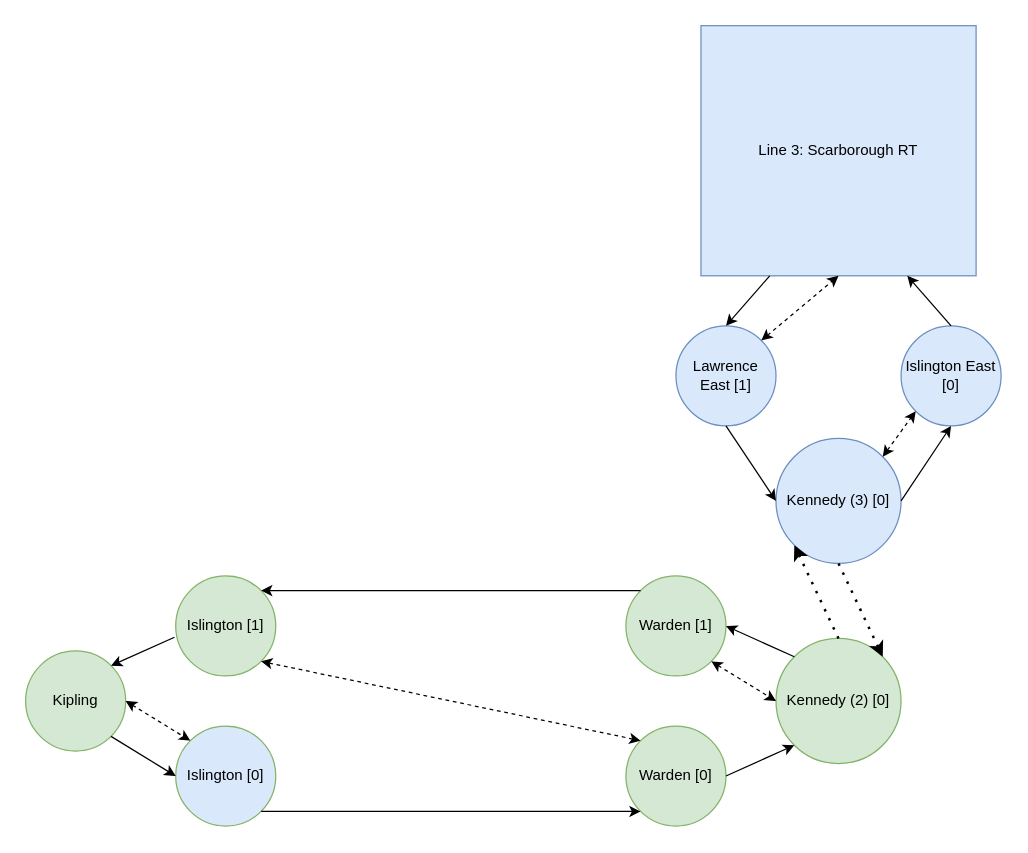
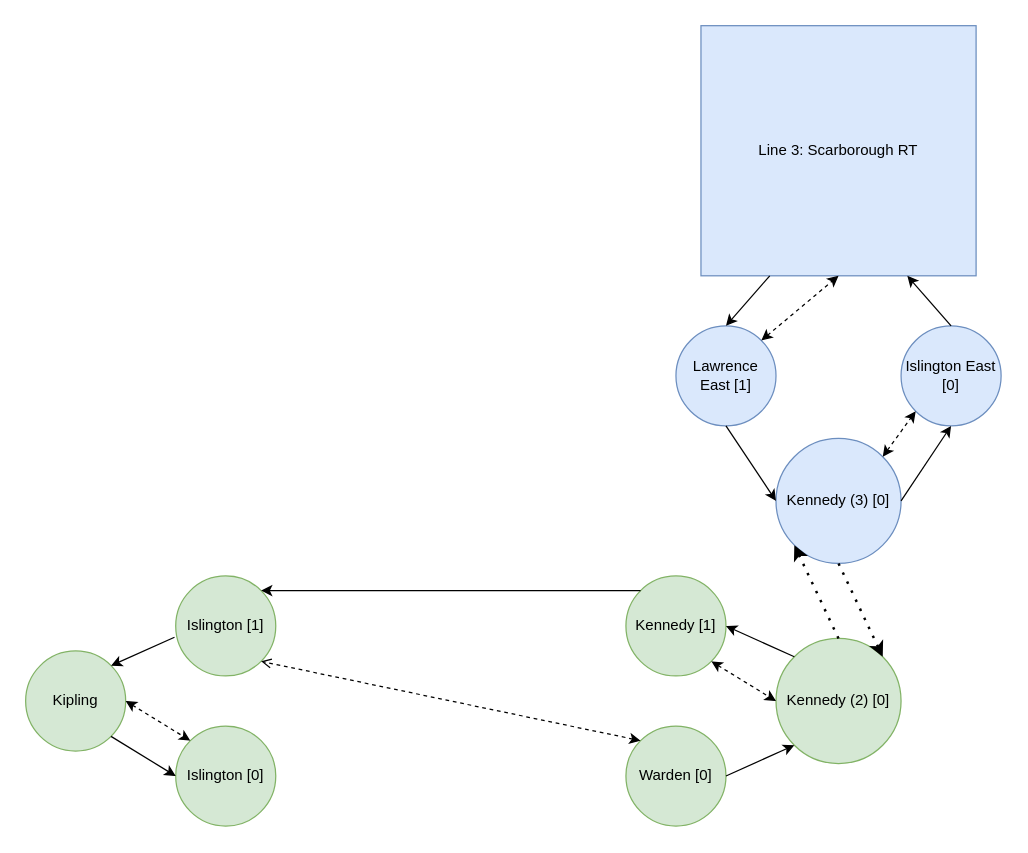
node "Warden [1]": label "Warden [1]" -> "Kennedy [1]"
edge "Islington [1]" -- "Warden [0]": arrowhead classic -> open
node "Islington [0]": fillcolor #dae8fc -> #d5e8d4
edge "Islington [0]" -> "Warden [0]": removed
